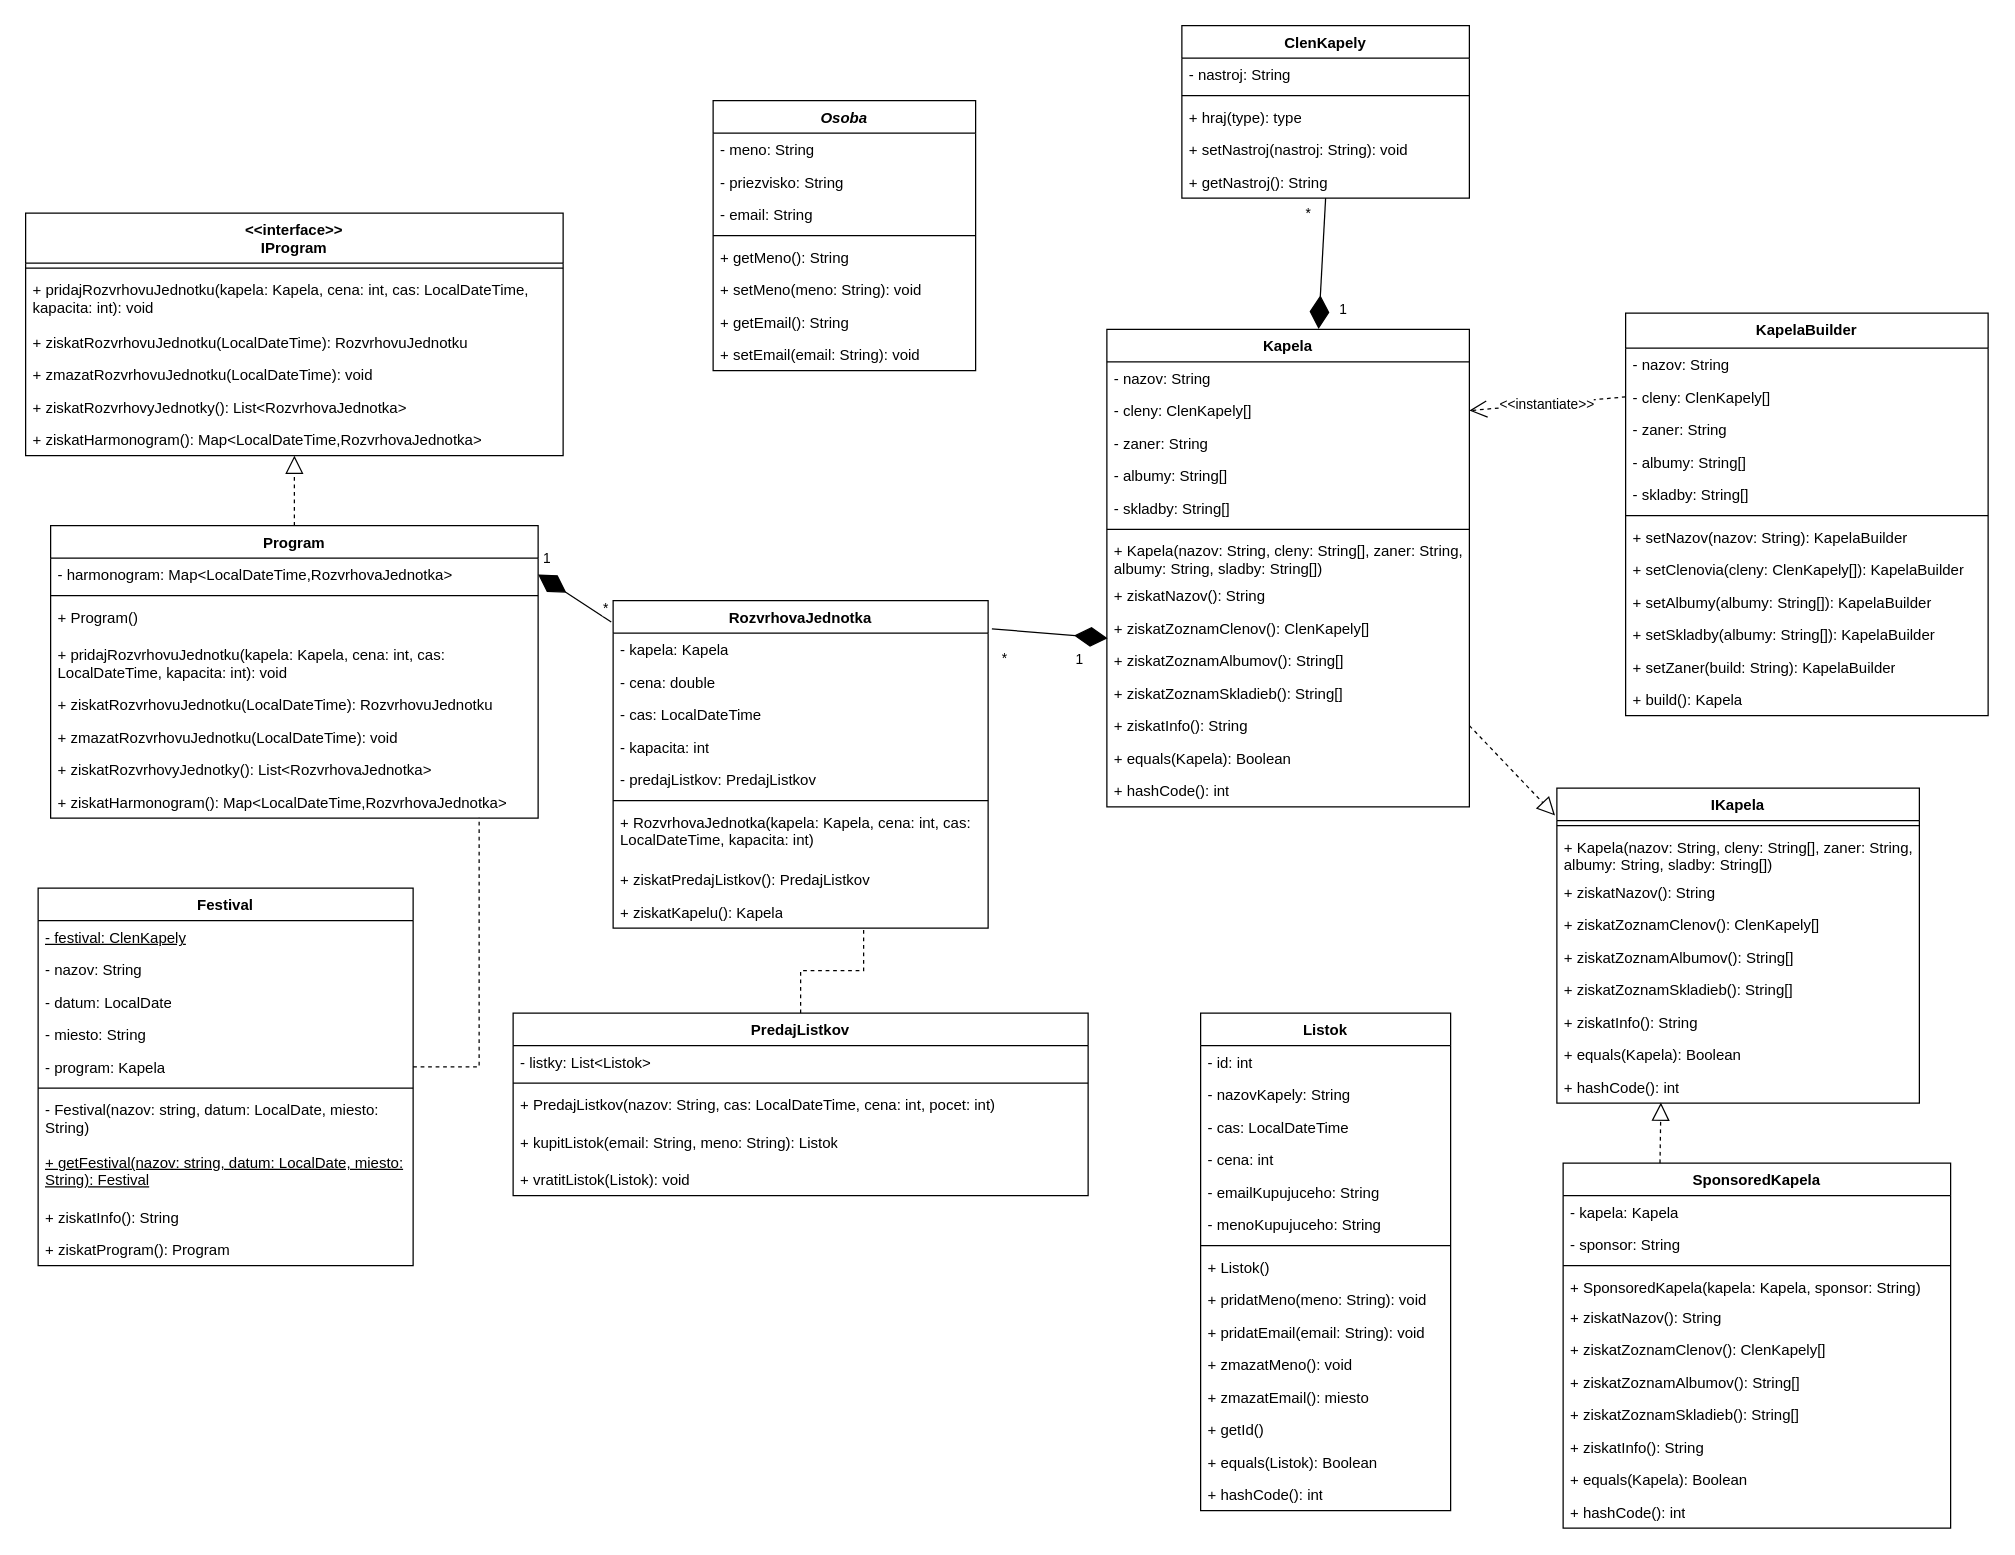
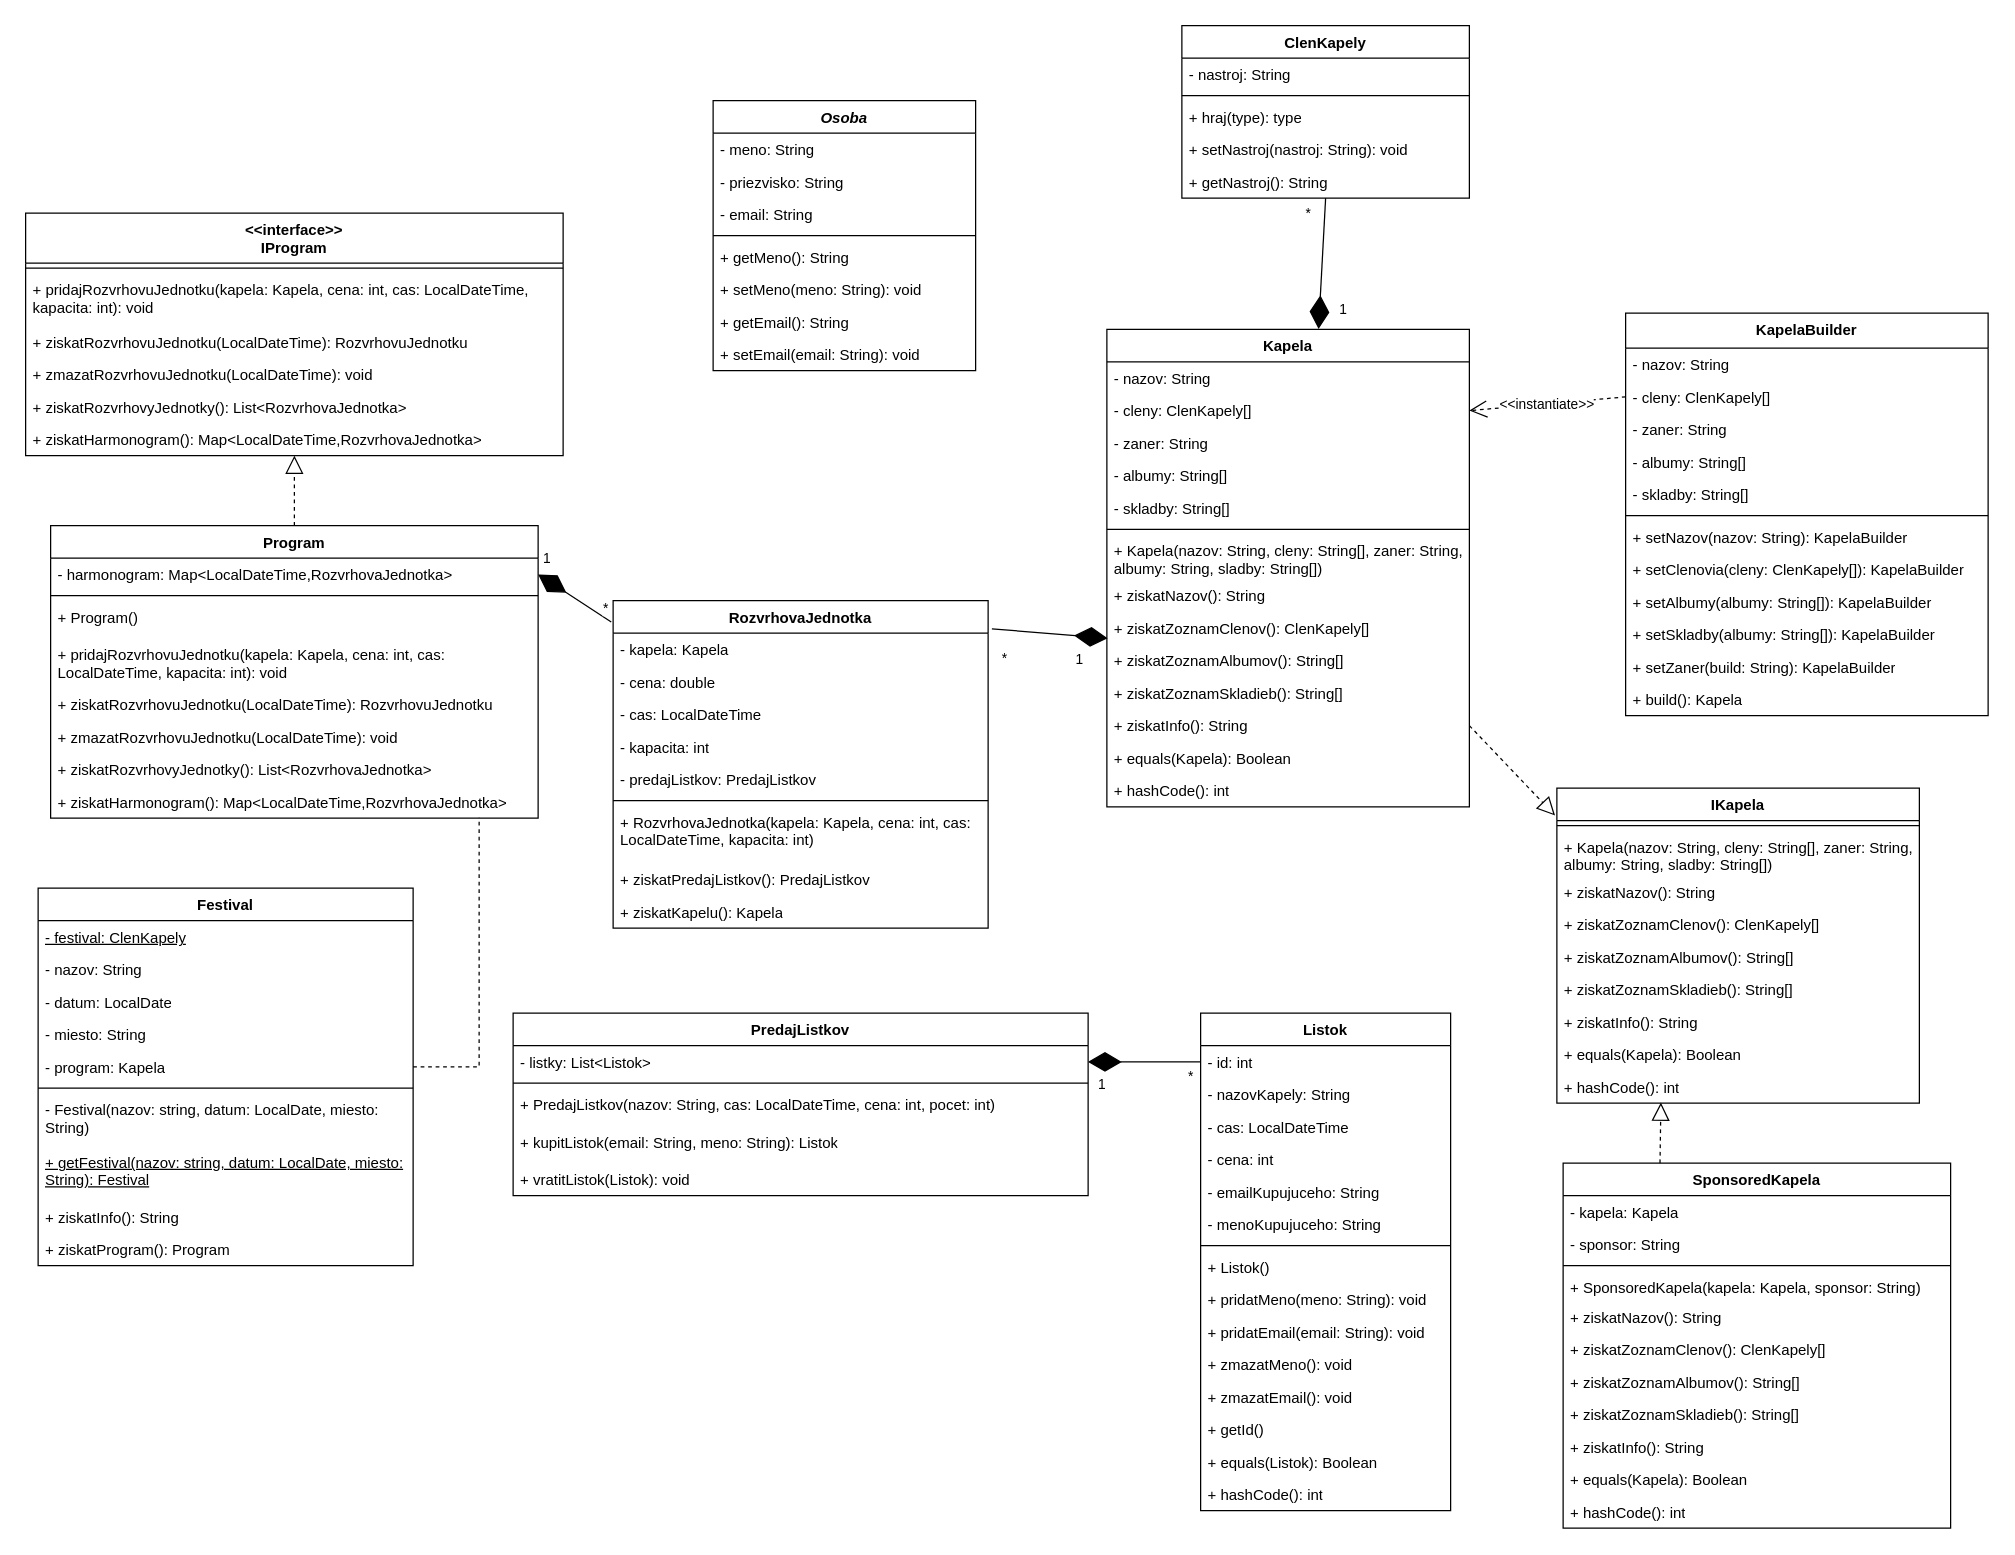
edge "+ ziskatKapelu(): Kapela" -- "PredajListkov": removed
edge "- id: int" -> "- listky: List<Listok>": added, labels "*", "1"
node "+ zmazatEmail(): miesto": label "+ zmazatEmail(): miesto" -> "+ zmazatEmail(): void"
